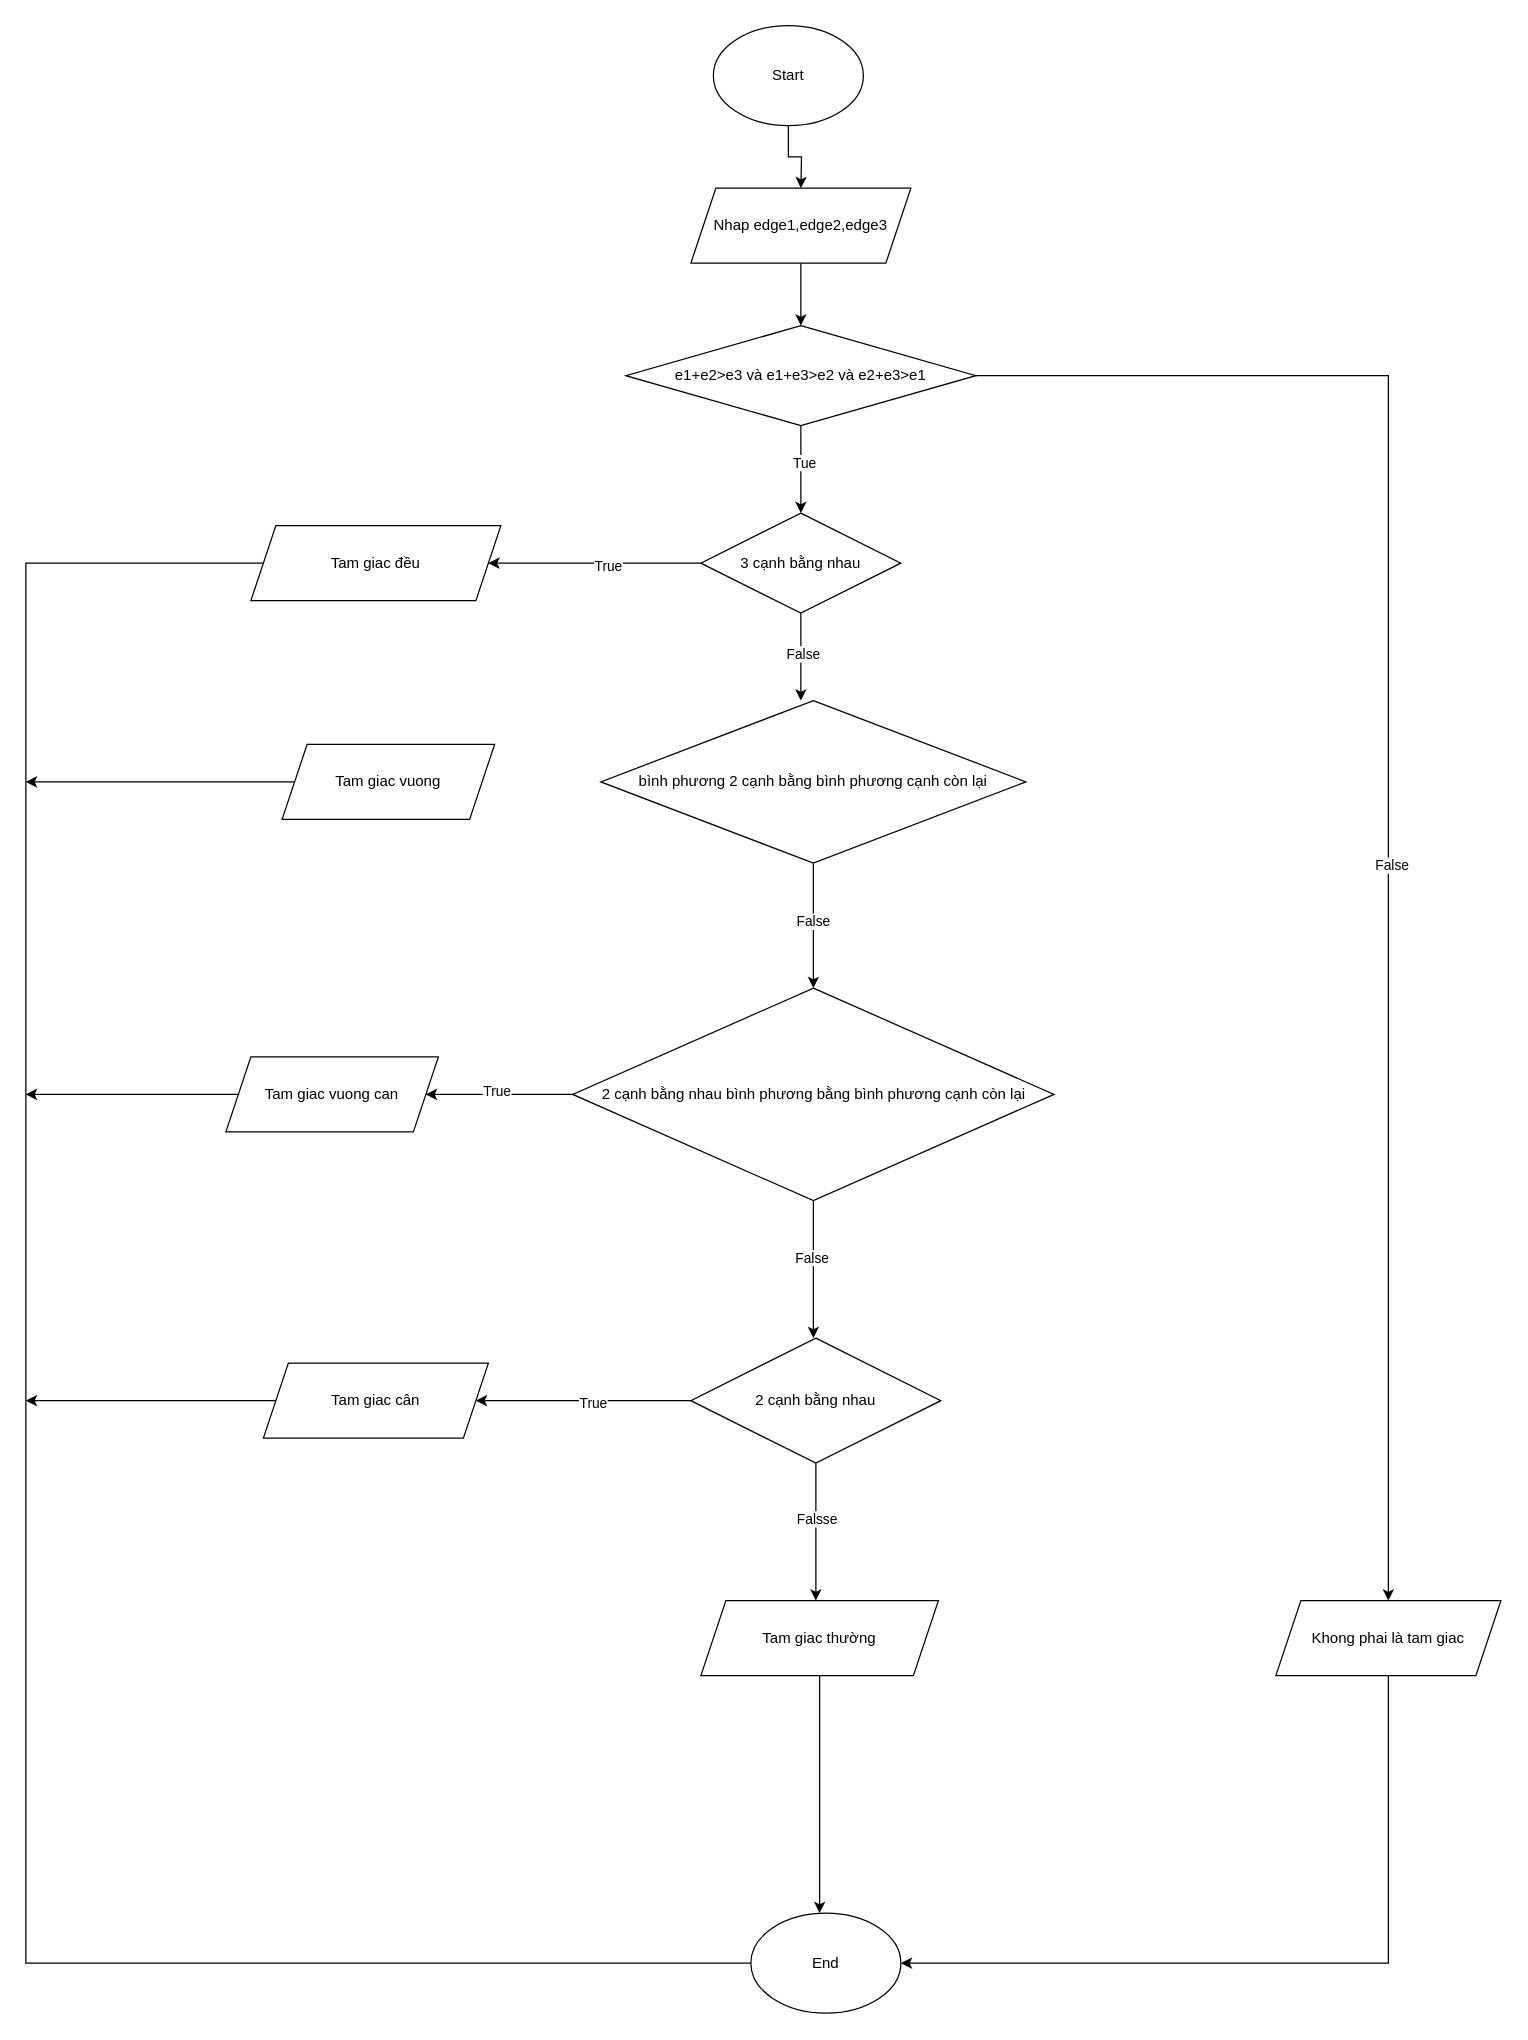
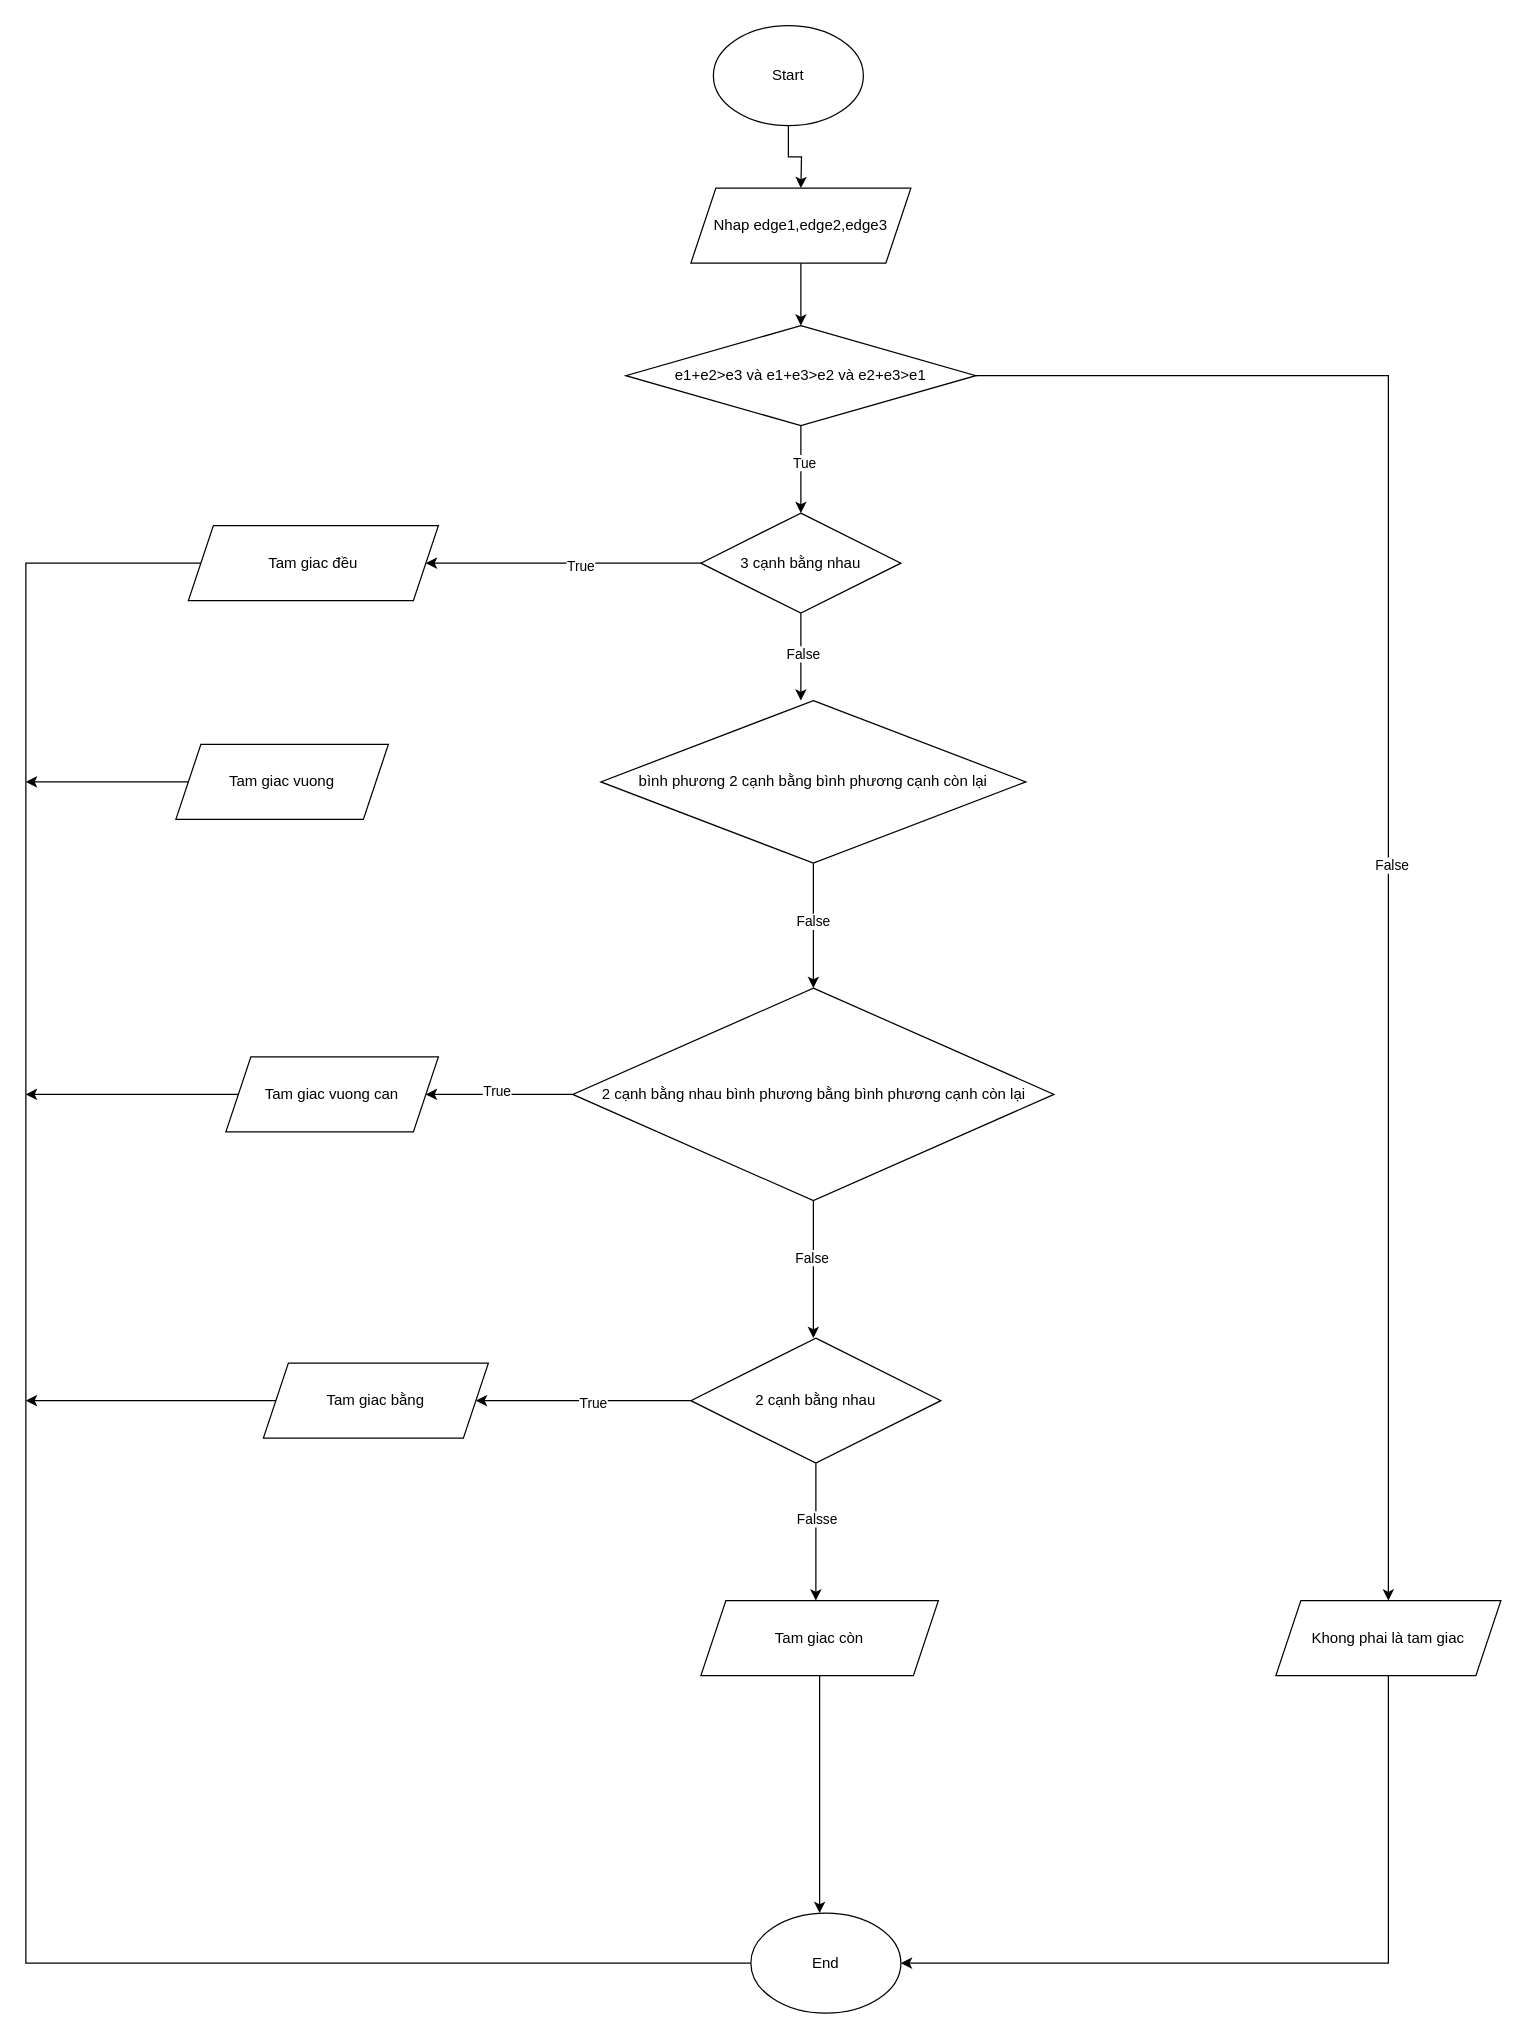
node "Tam giac đều": moved (376, 563) -> (313, 563)
node "Tam giac vuong": moved (388, 782) -> (282, 782)
node "Tam giac cân": label "Tam giac cân" -> "Tam giac bằng"
node "Tam giac thường": label "Tam giac thường" -> "Tam giac còn"
